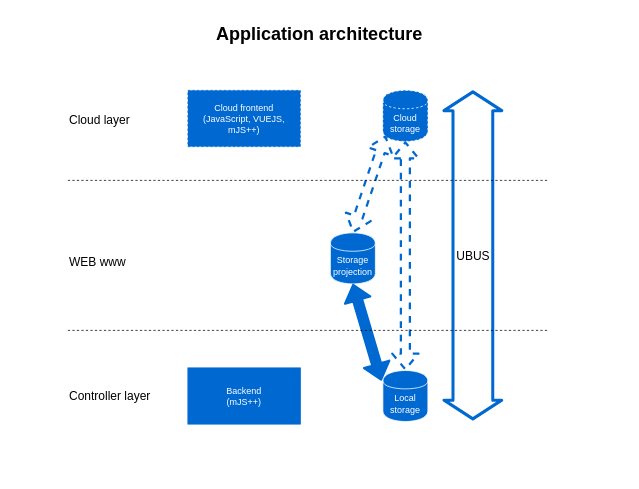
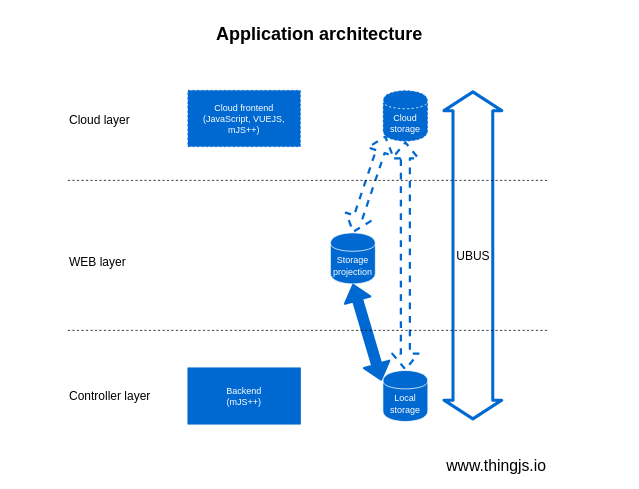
node "WEB www": label "WEB www" -> "WEB layer"
node "www.thingjs.io": added
